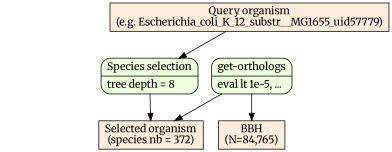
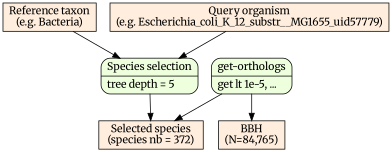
node "Reference taxon (e.g. Bacteria)": added
node "Species selection": text "tree depth = 8" -> "tree depth = 5"
node "get-orthologs": text "eval lt 1e-5, ..." -> "get lt 1e-5, ..."
node "Selected organism (species nb = 372)": label "Selected organism (species nb = 372)" -> "Selected species (species nb = 372)"
